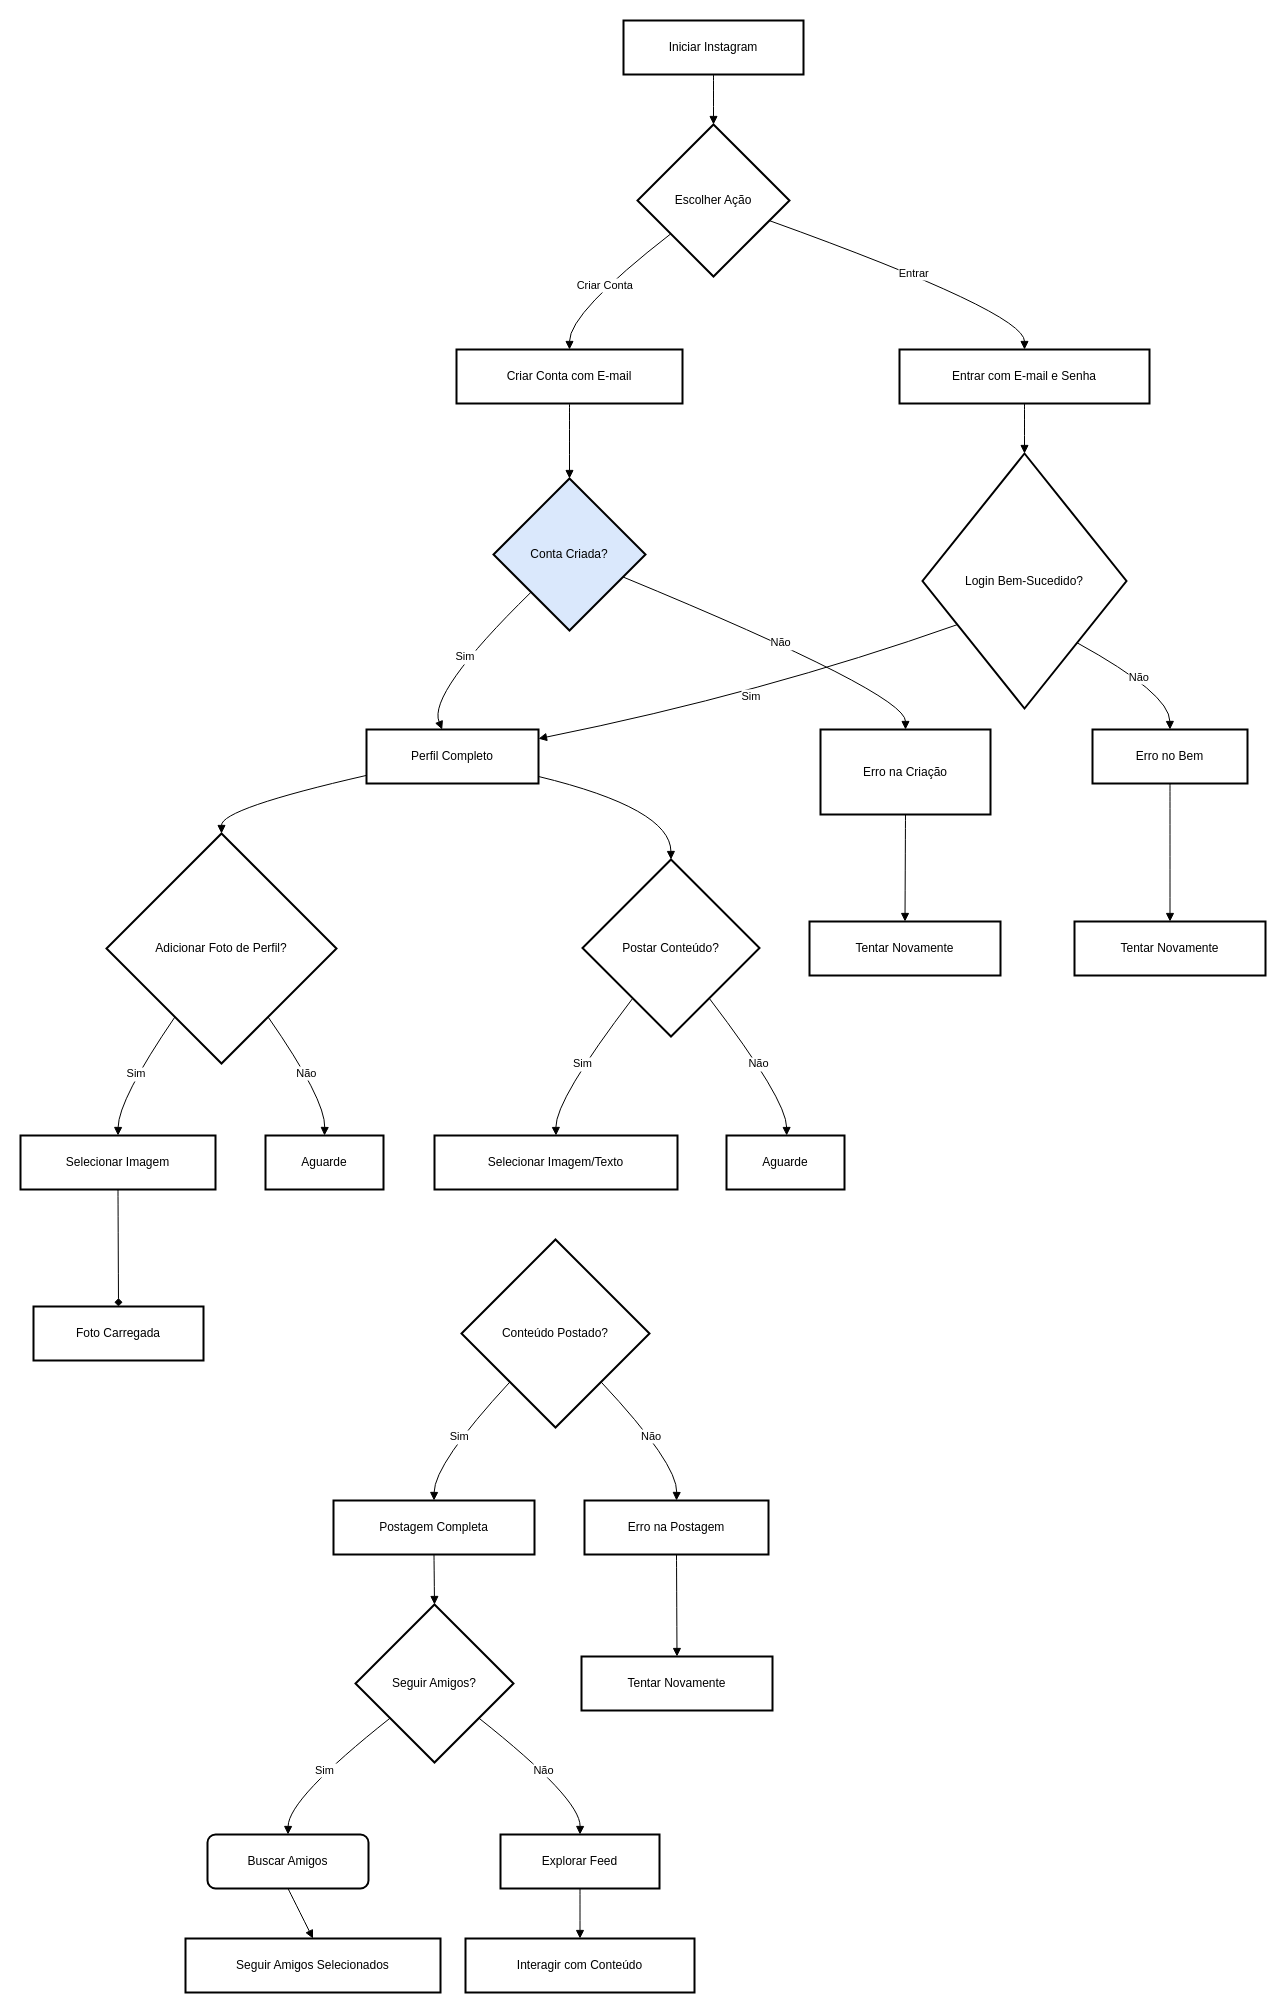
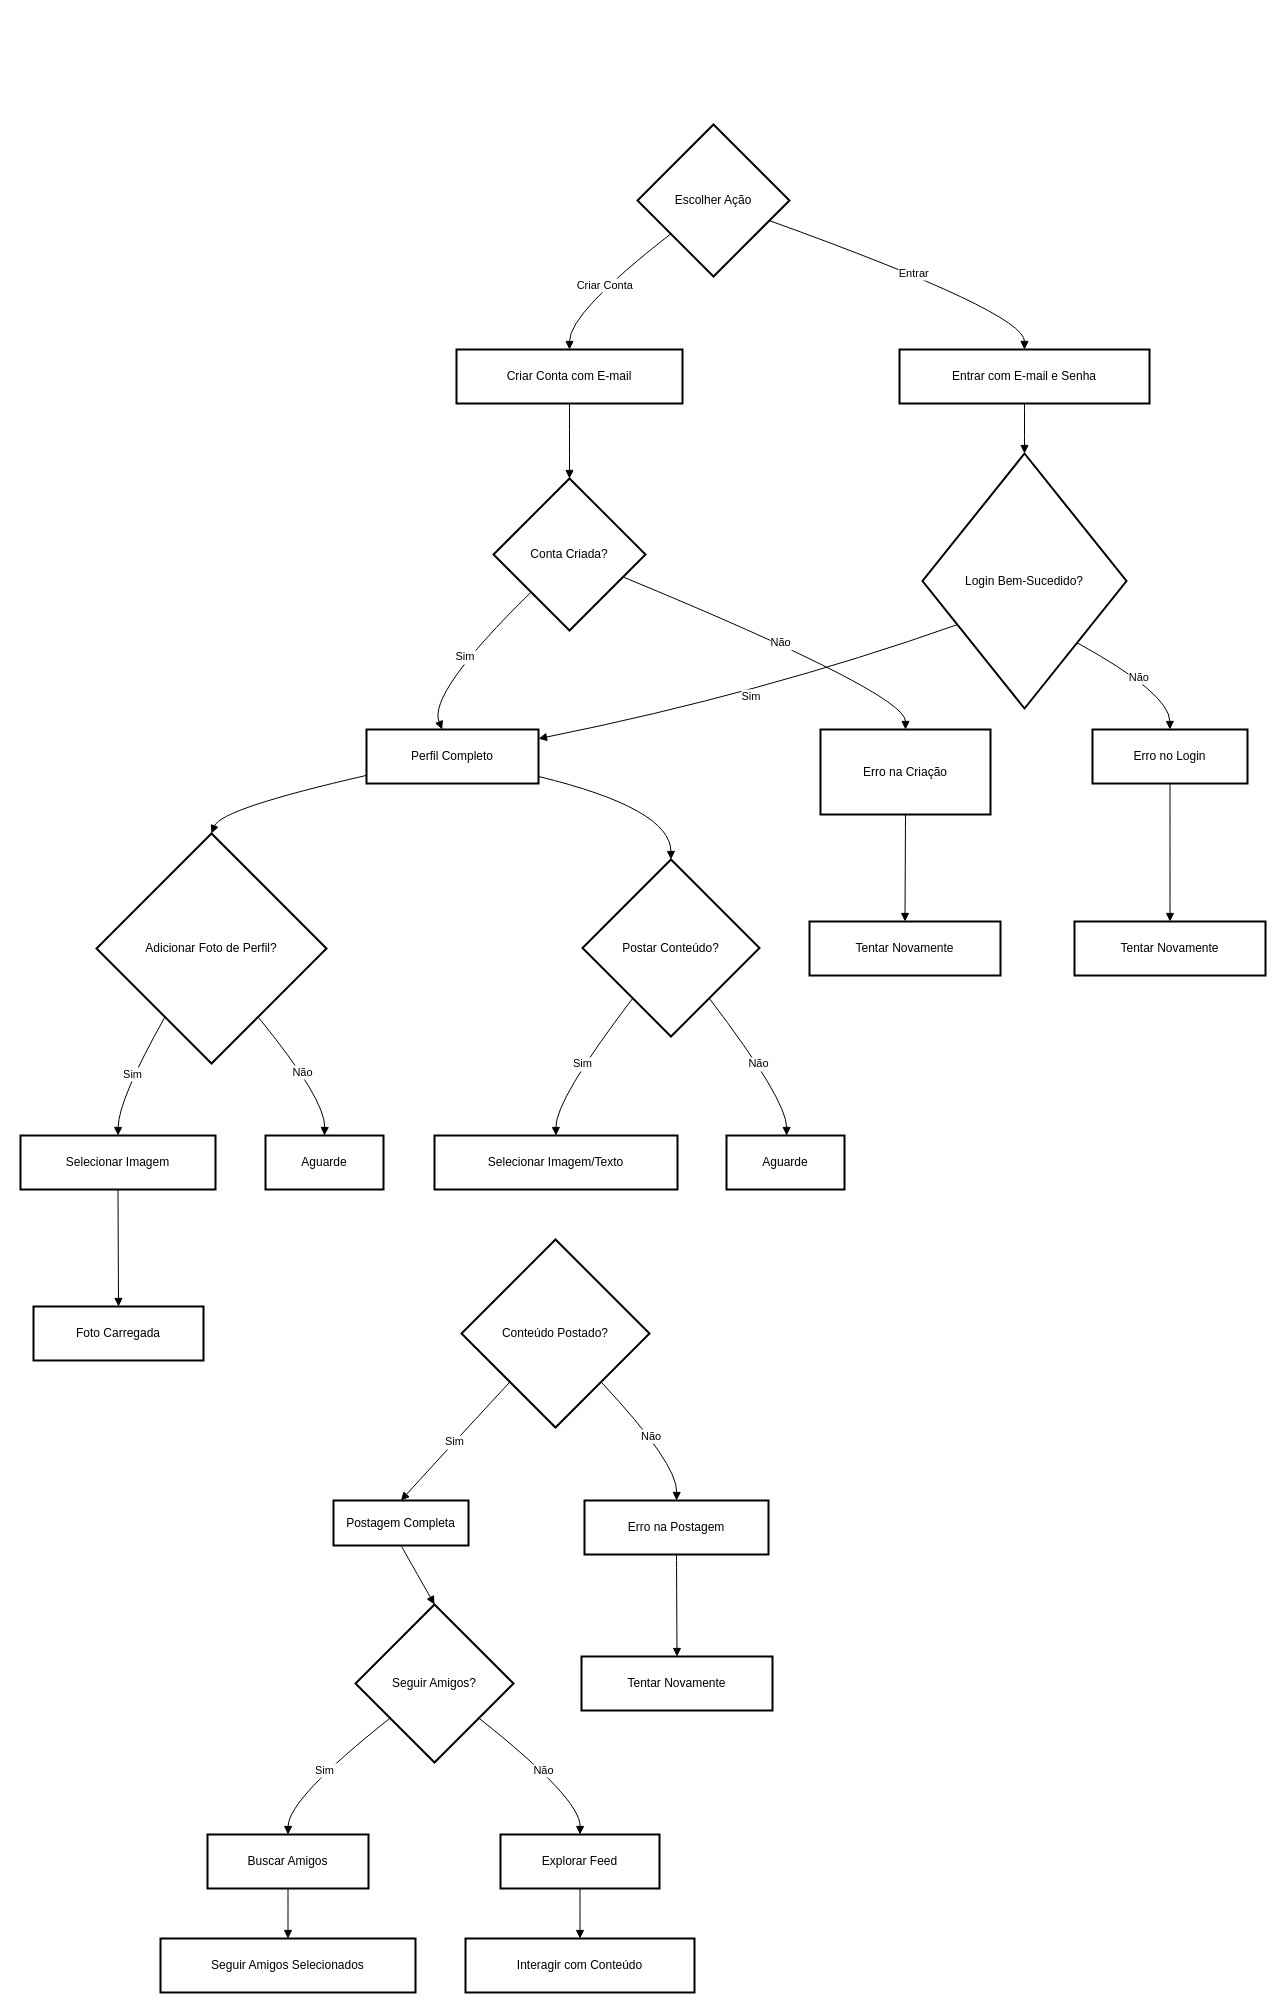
node "Iniciar Instagram": removed
edge "Iniciar Instagram" -> "Escolher Ação": removed
node "Conta Criada?": fillcolor #dae8fc -> #ffffff
node "Erro no Bem": label "Erro no Bem" -> "Erro no Login"
node "Adicionar Foto de Perfil?": moved (222, 949) -> (212, 949)
edge "Selecionar Imagem" -> "Foto Carregada": arrowhead diamond -> block
node "Postagem Completa": size 201x54 -> 135x45
node "Buscar Amigos": shape rounded rectangle -> rectangle
node "Seguir Amigos Selecionados": moved (313, 1966) -> (288, 1966)
